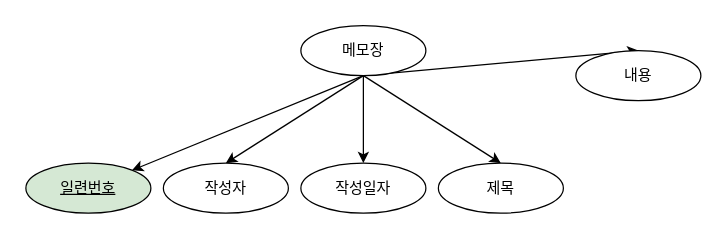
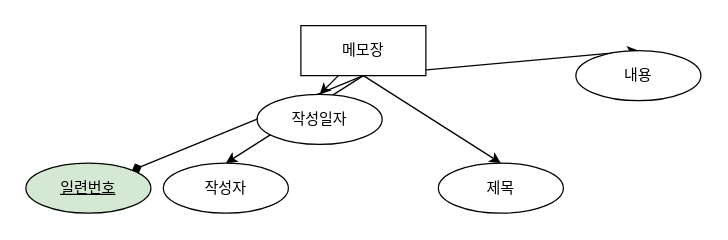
node "메모장": shape ellipse -> rectangle
edge "메모장" -> "일련번호": arrowhead classic -> diamond
node "작성일자": moved (363, 188) -> (319, 119)
